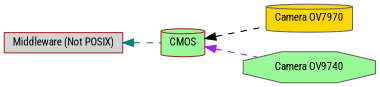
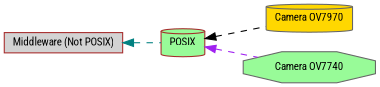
node "CMOS": label "CMOS" -> "POSIX"
node "Camera OV9740": label "Camera OV9740" -> "Camera OV7740"
